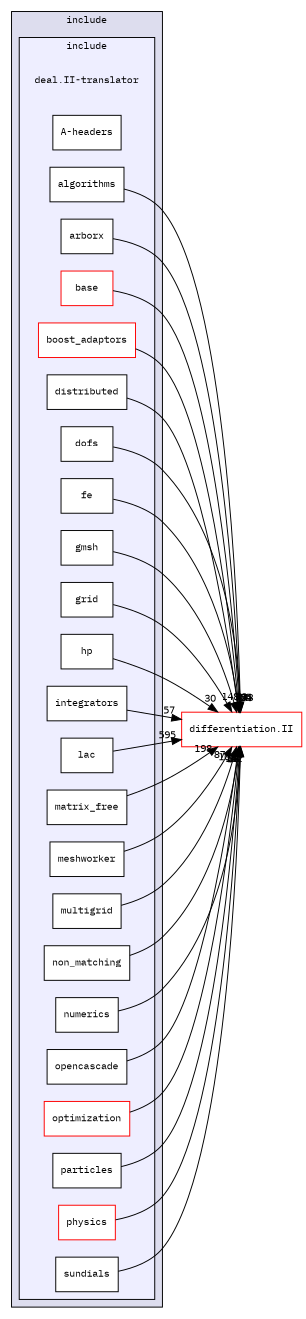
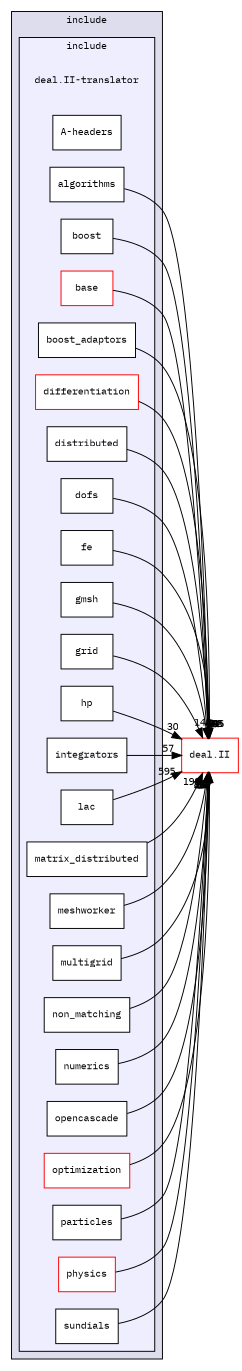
node "arborx": label "arborx" -> "boost"
node "boost_adaptors": color red -> black
node "differentiation": added
node "differentiation.II": label "differentiation.II" -> "deal.II"
node "matrix_free": label "matrix_free" -> "matrix_distributed"
